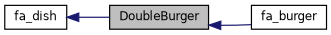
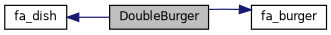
edge "fa_burger" -> "DoubleBurger": reversed
